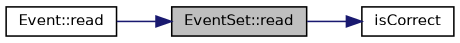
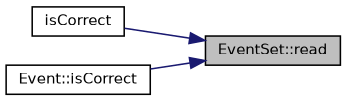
node "Event::read": label "Event::read" -> "Event::isCorrect"
edge "EventSet::read" -> "isCorrect": reversed
